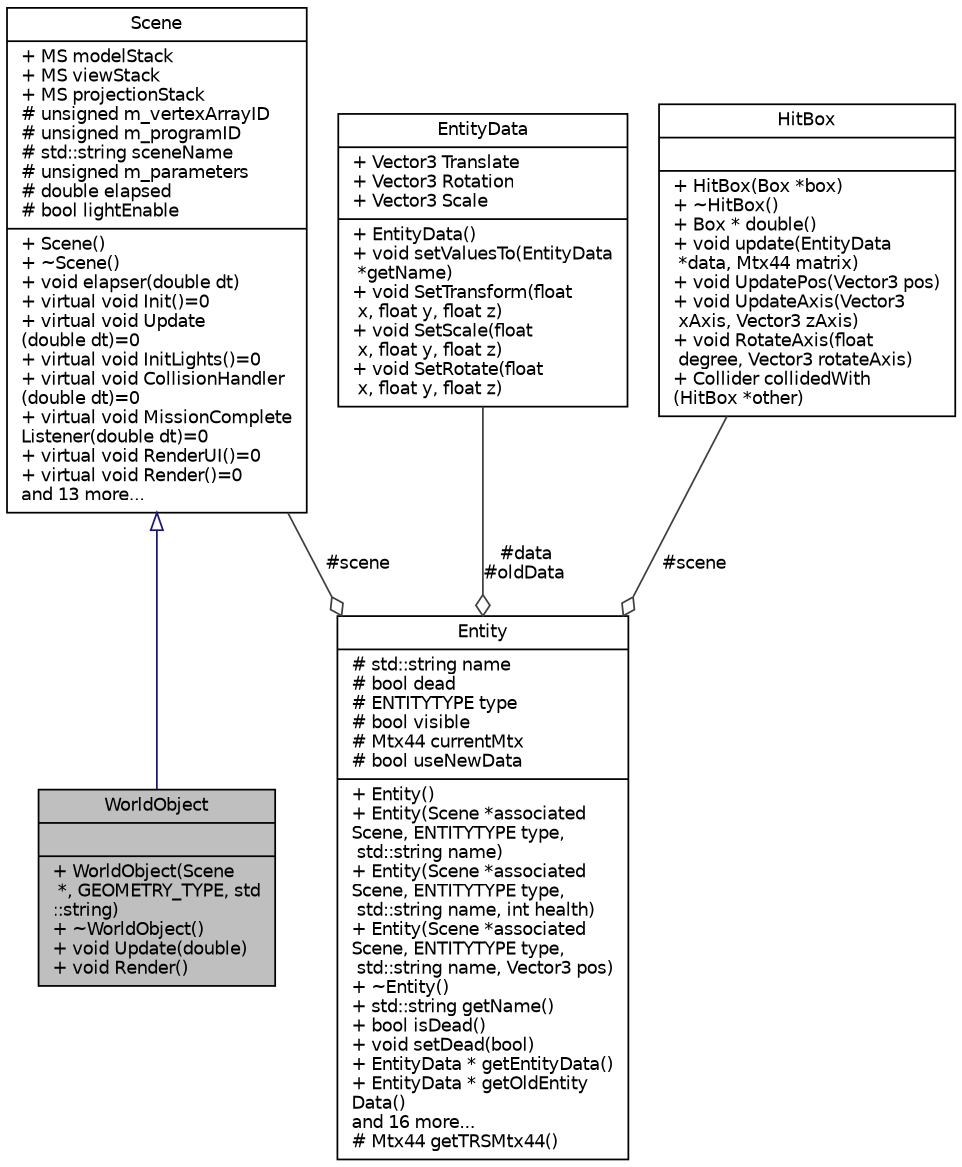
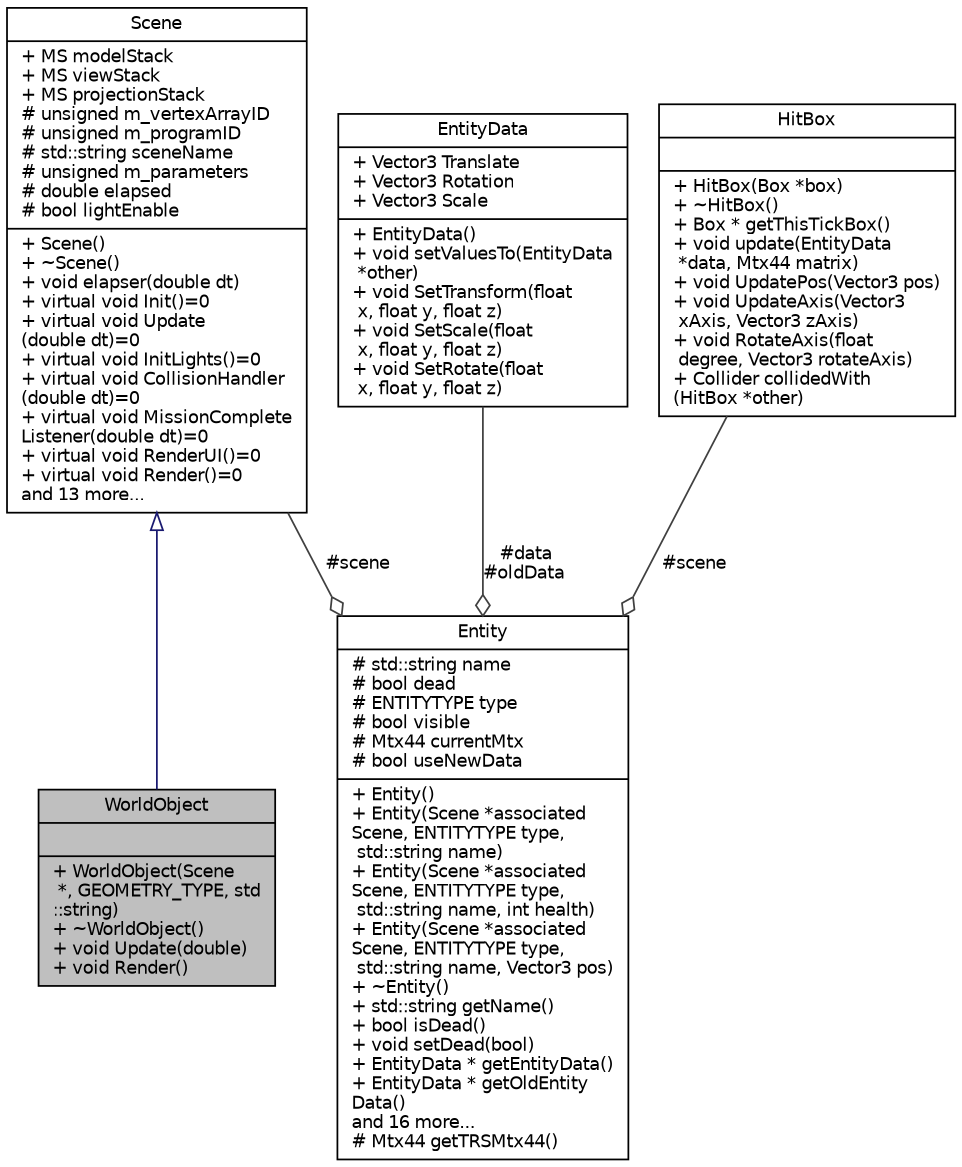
node "HitBox": text "+ Box * double()" -> "+ Box * getThisTickBox()"
node "EntityData": text "*getName)" -> "*other)"
